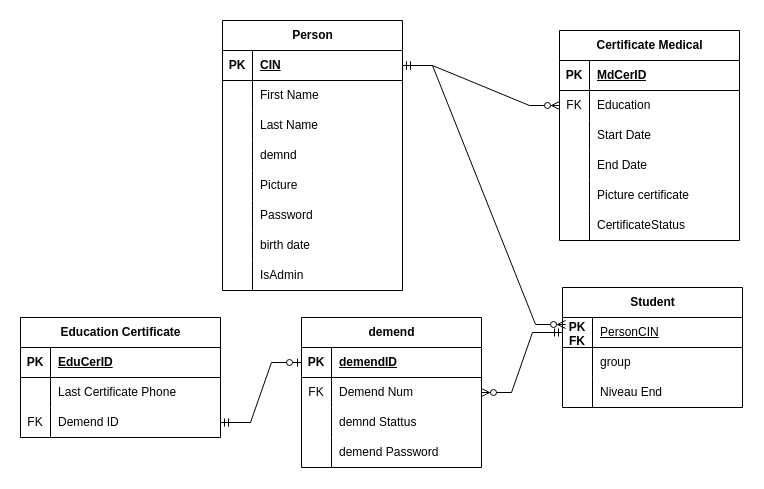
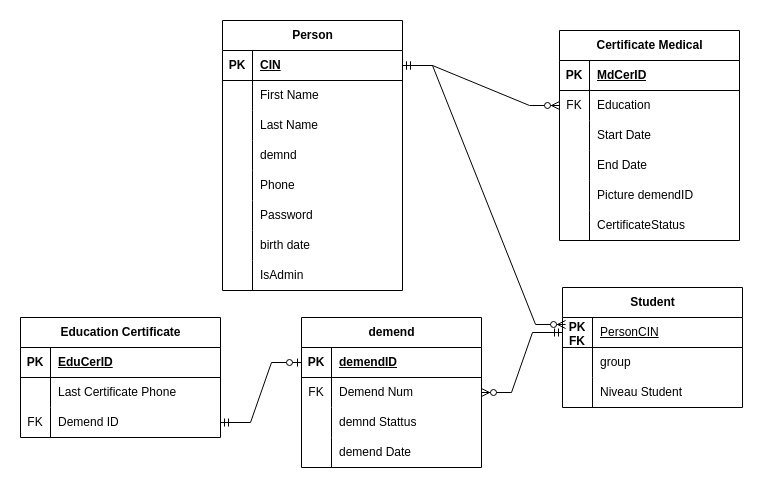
node "Picture": label "Picture" -> "Phone"
node "Picture certificate": label "Picture certificate" -> "Picture demendID"
node "Niveau End": label "Niveau End" -> "Niveau Student"
node "demend Password": label "demend Password" -> "demend Date"
